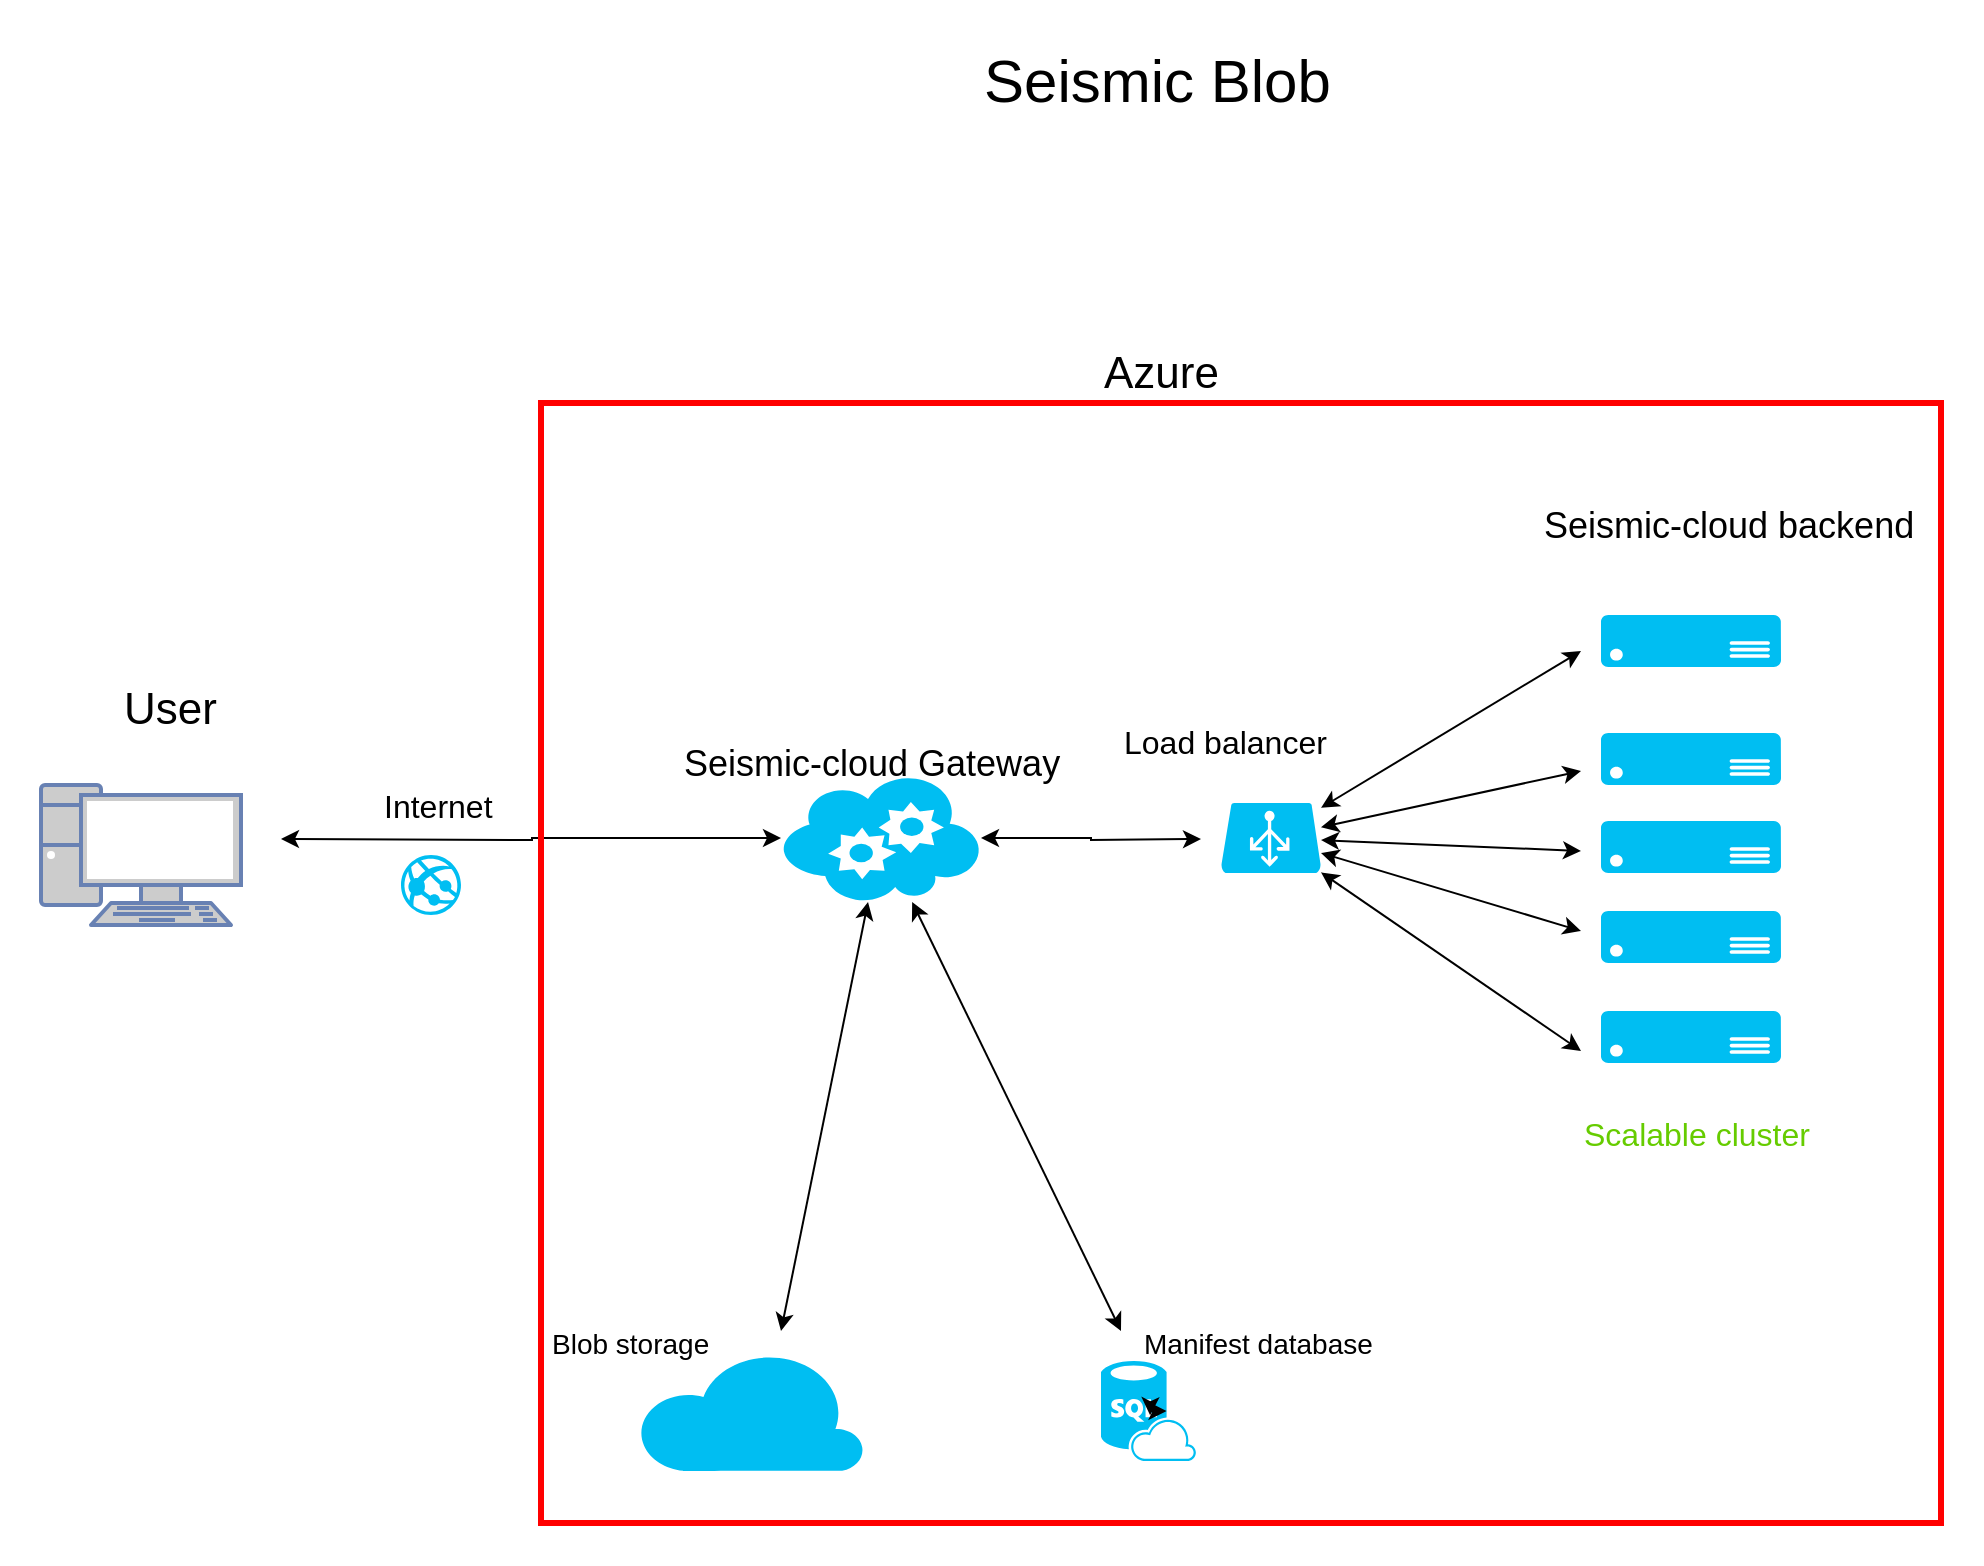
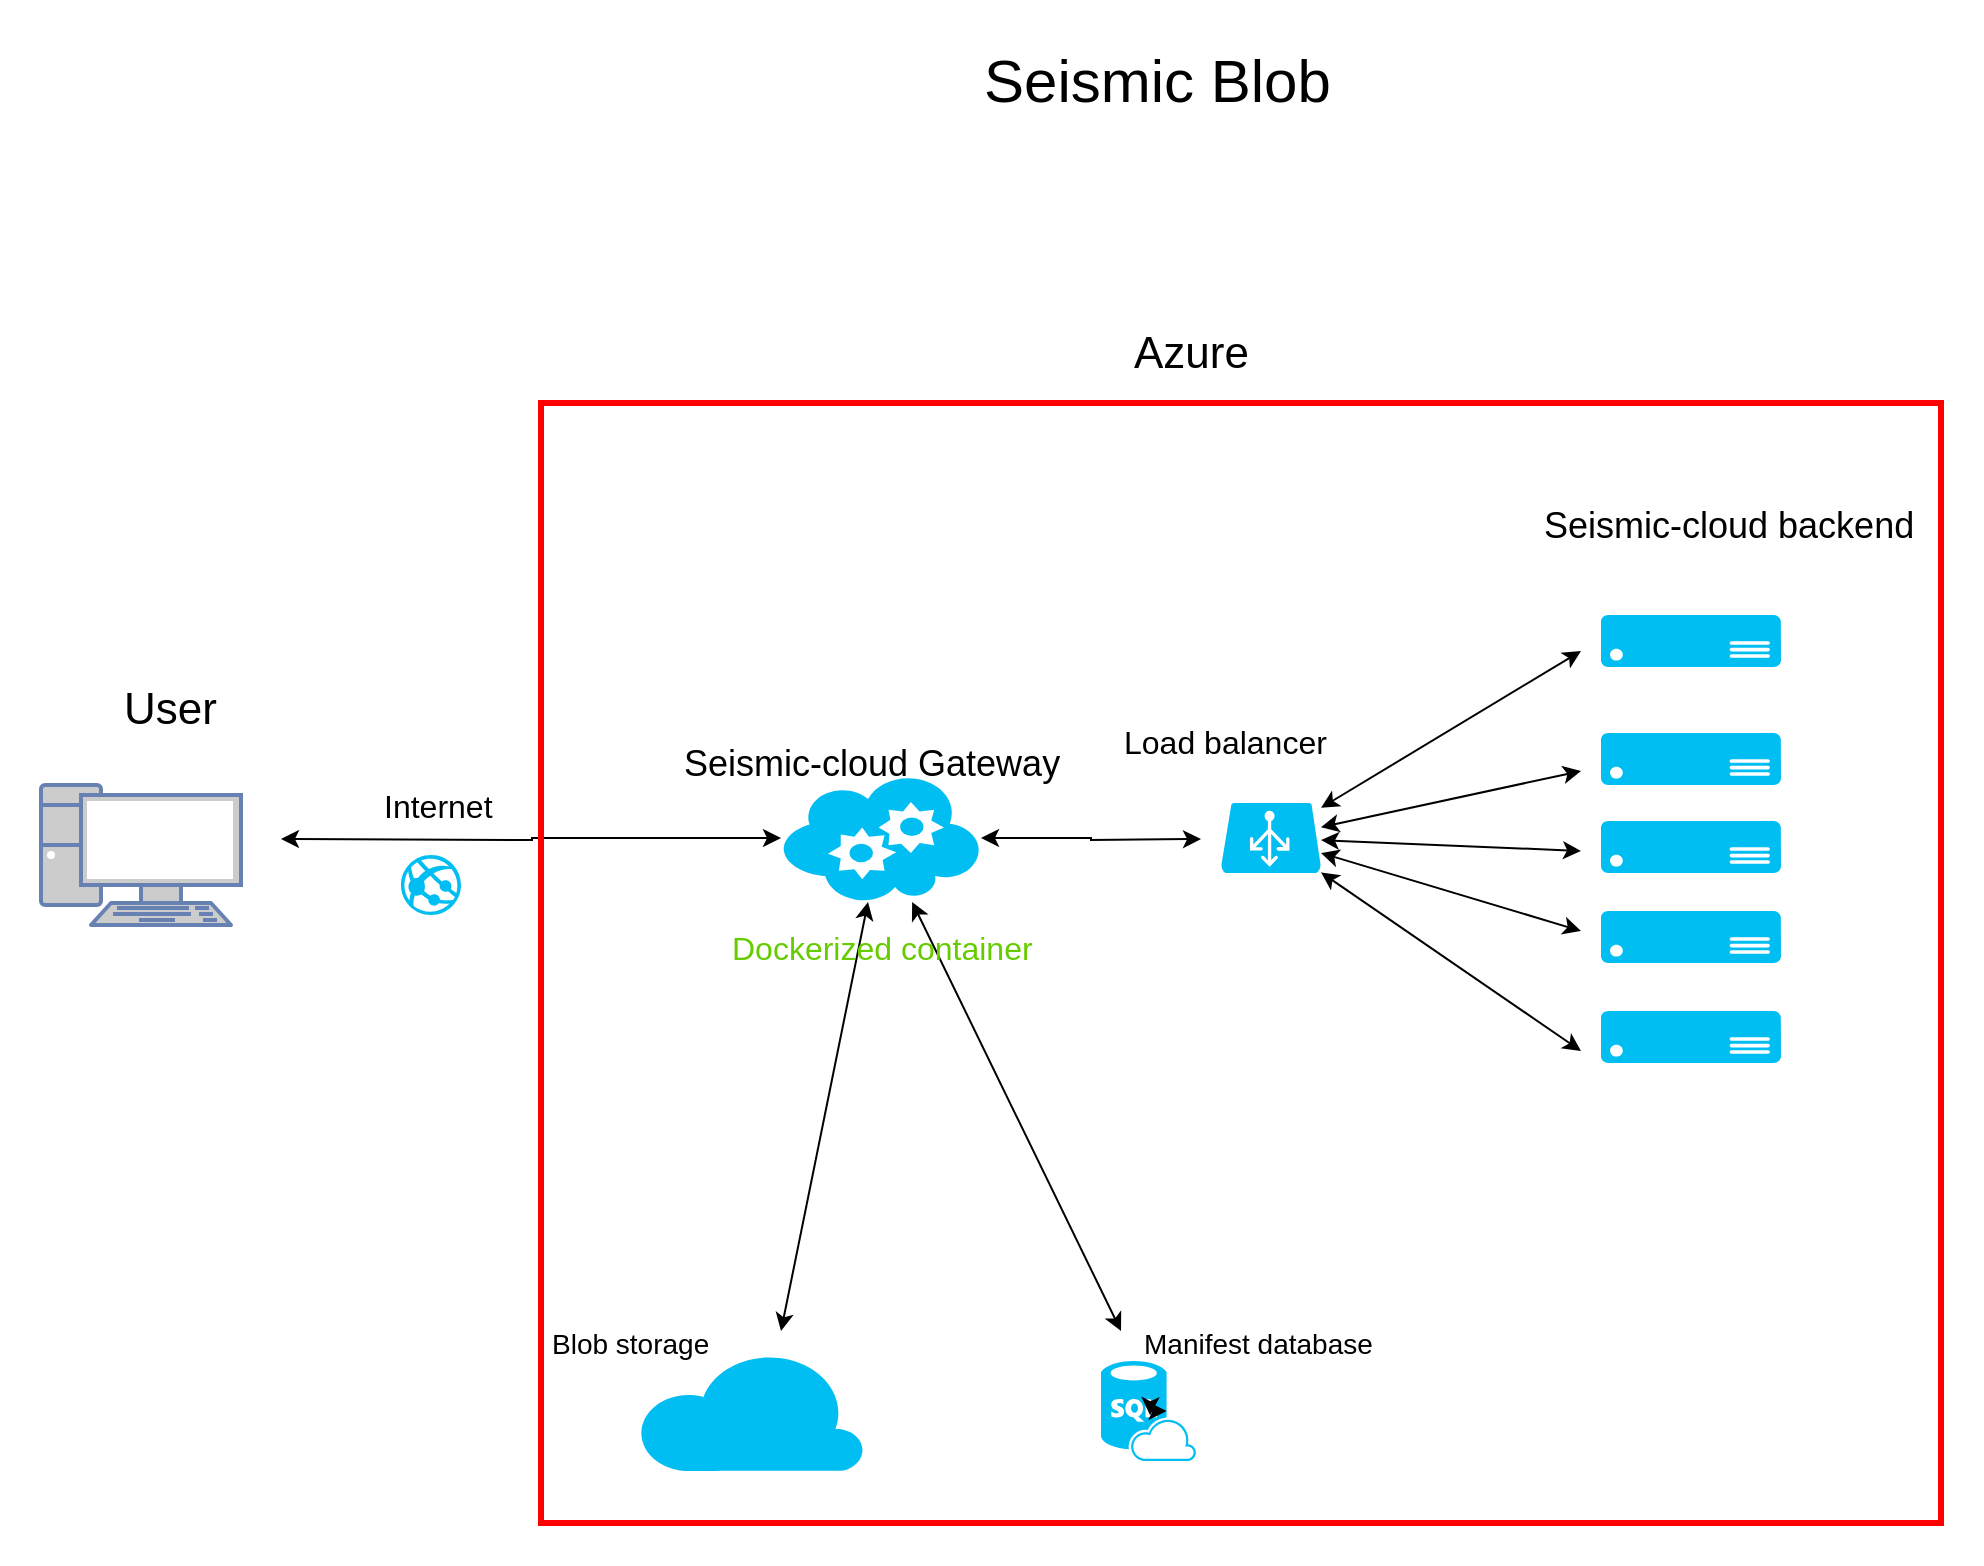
node "Azure": moved (1171, 363) -> (1201, 343)
node "Dockerized container": added
node "Scalable cluster": removed
